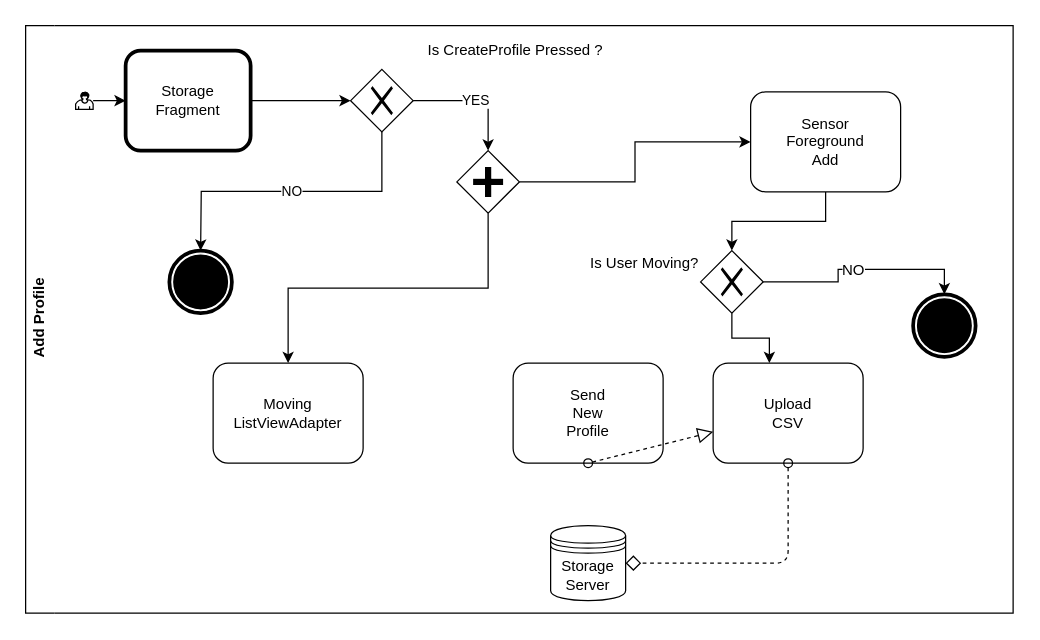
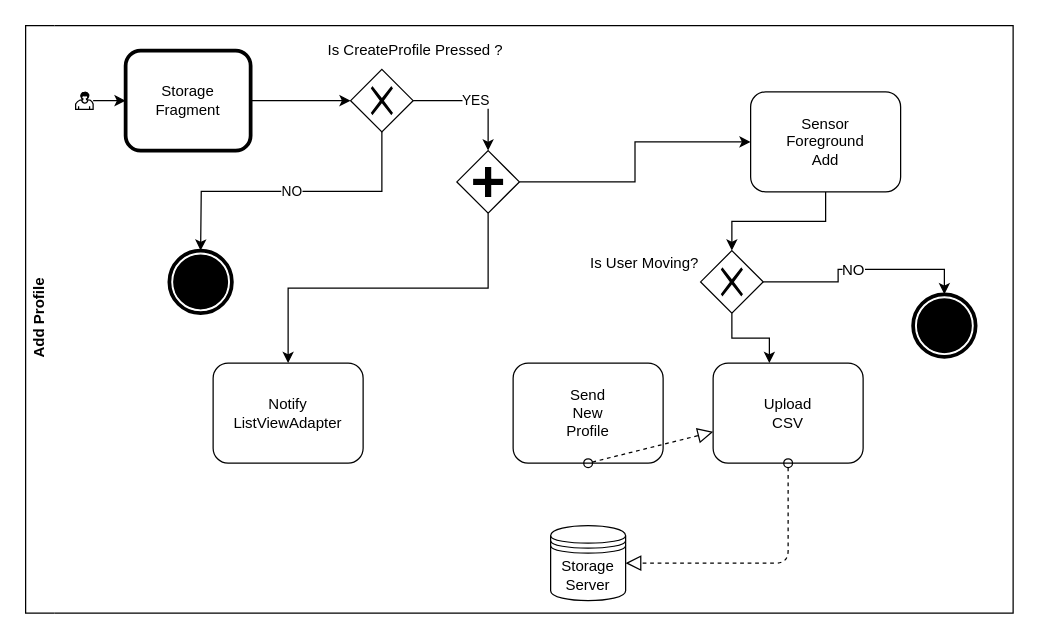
node "Is CreateProfile Pressed ?": moved (526, 51) -> (426, 51)
node "Moving ListViewAdapter": label "Moving ListViewAdapter" -> "Notify ListViewAdapter"
edge "Upload CSV" -- "Storage Server": arrowhead diamond -> block
